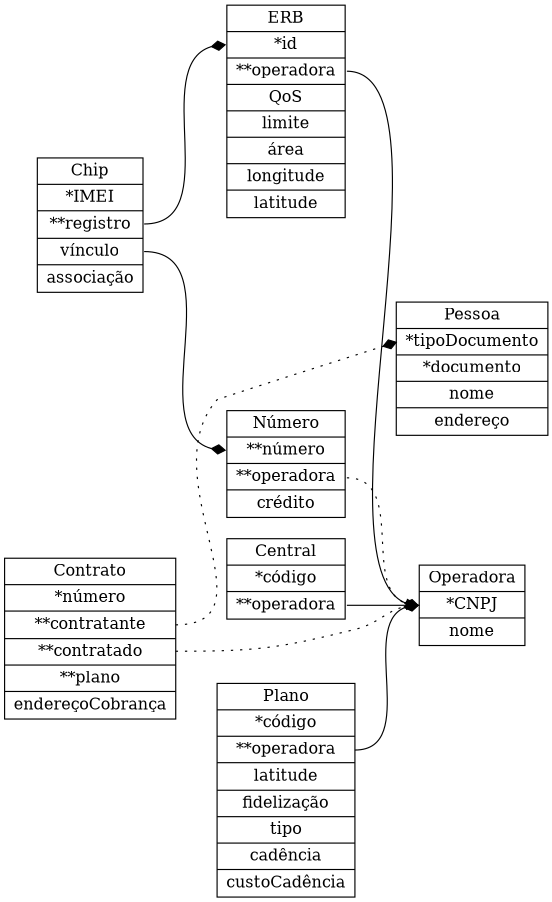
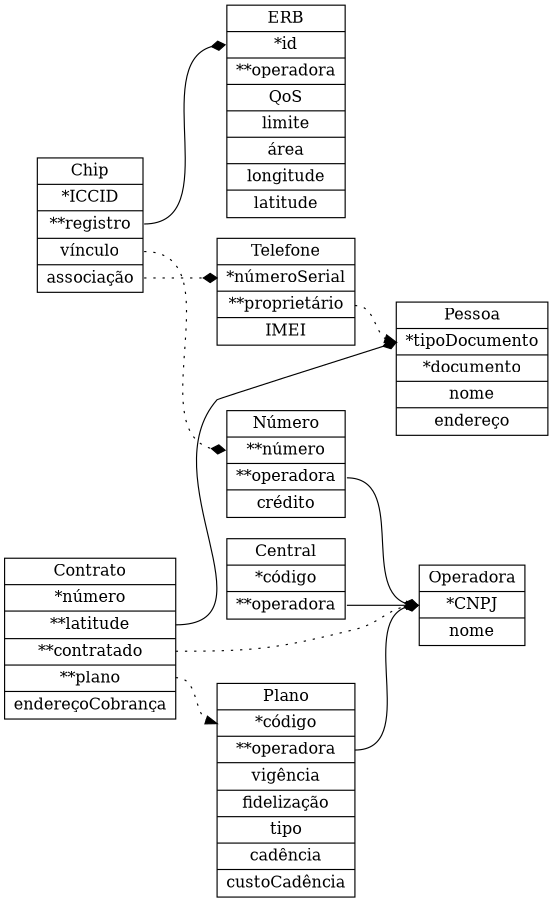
node "Chip": text "*IMEI" -> "*ICCID"
node "Telefone": added
edge "ERB" -> "Operadora": removed
edge "Chip" -> "Número": style solid -> dotted
edge "Contrato" -> "Pessoa": style dotted -> solid
edge "Número" -> "Operadora": style dotted -> solid
node "Contrato": text "**contratante" -> "**latitude"
edge "Contrato" -> "Plano": added
node "Plano": text "latitude" -> "vigência"
